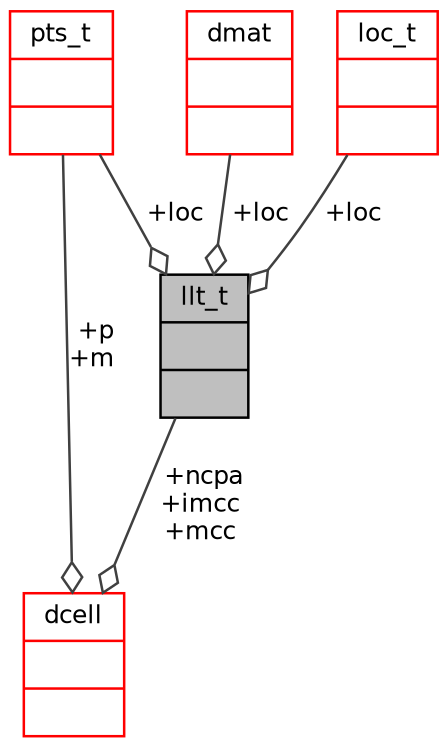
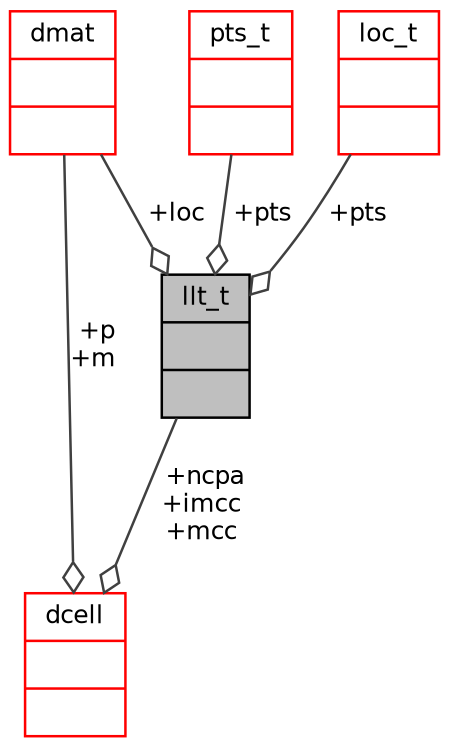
edge "pts_t" -> "llt_t": label " +loc" -> " +pts"
edge "loc_t" -> "llt_t": label " +loc" -> " +pts"
edge "pts_t" -> "dcell": now "dmat" -> "dcell"
